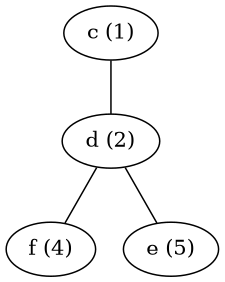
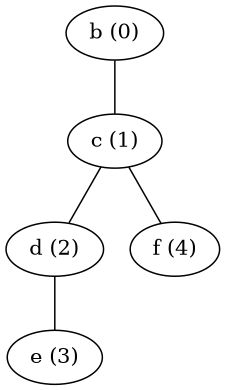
node "b (0)": added
edge "d (2)" -- "f (4)": now "c (1)" -- "f (4)"
node "e (5)": label "e (5)" -> "e (3)"
